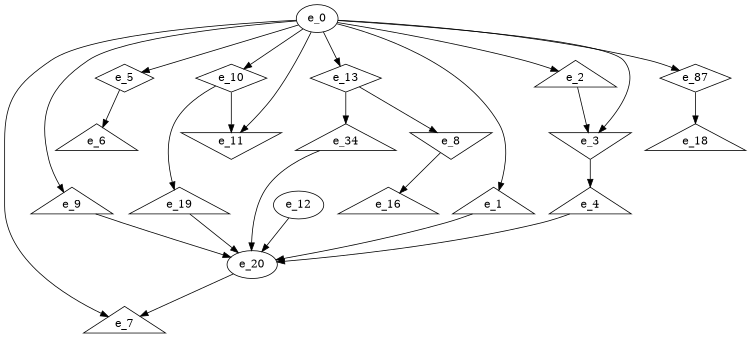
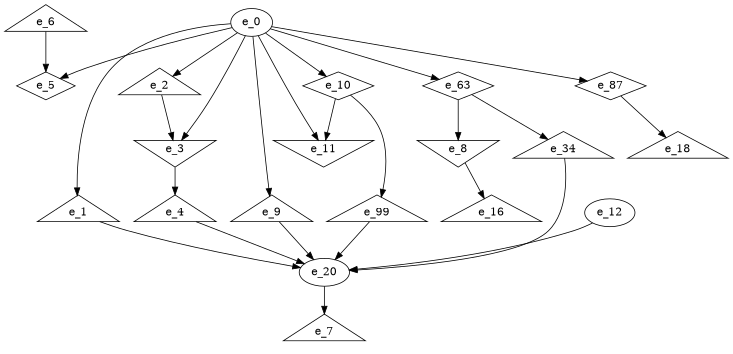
node "e_13": label "e_13" -> "e_63"
edge "e_0" -> "e_7": removed
edge "e_5" -> "e_6": reversed
node "e_19": label "e_19" -> "e_99"
